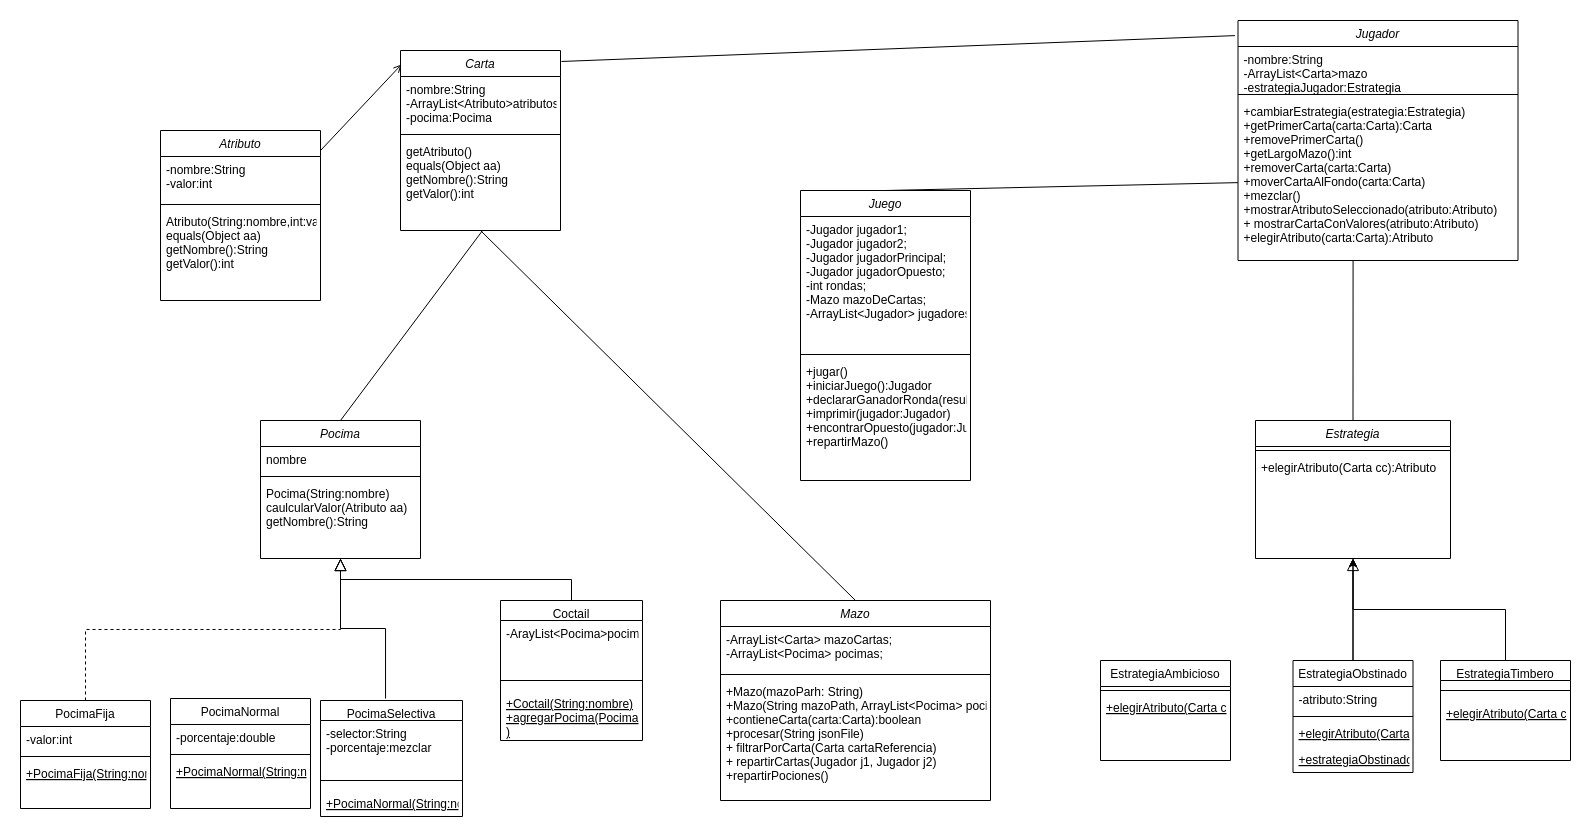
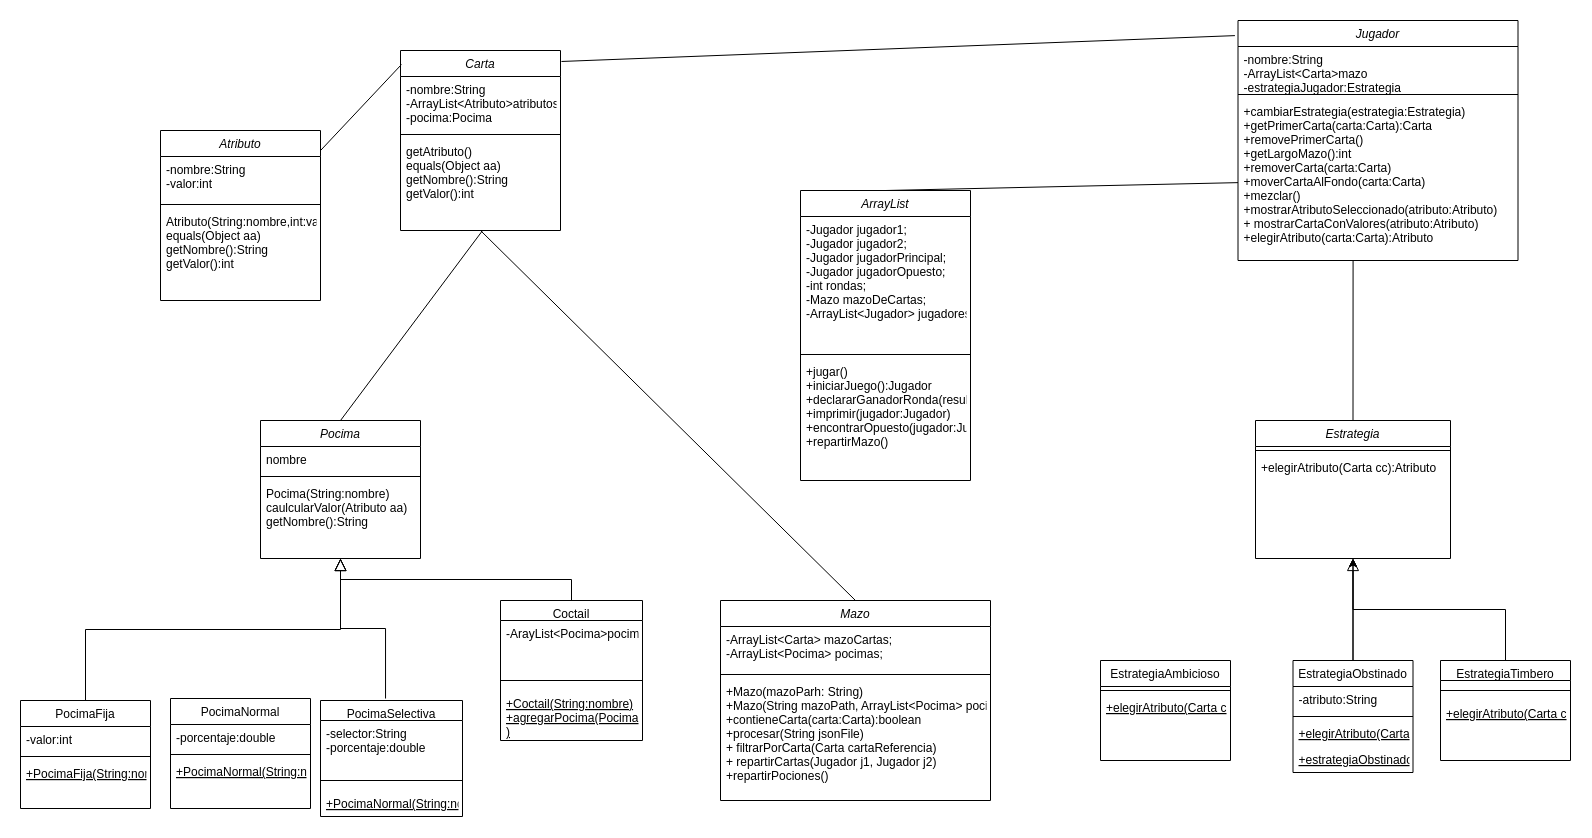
edge "Atributo" -> "Carta": arrowhead open -> none
node "Juego": label "Juego" -> "ArrayList"
edge "PocimaFija" -> "Pocima": style dashed -> solid
node "-selector:String -porcentaje:mezclar": label "-selector:String -porcentaje:mezclar" -> "-selector:String -porcentaje:double"
